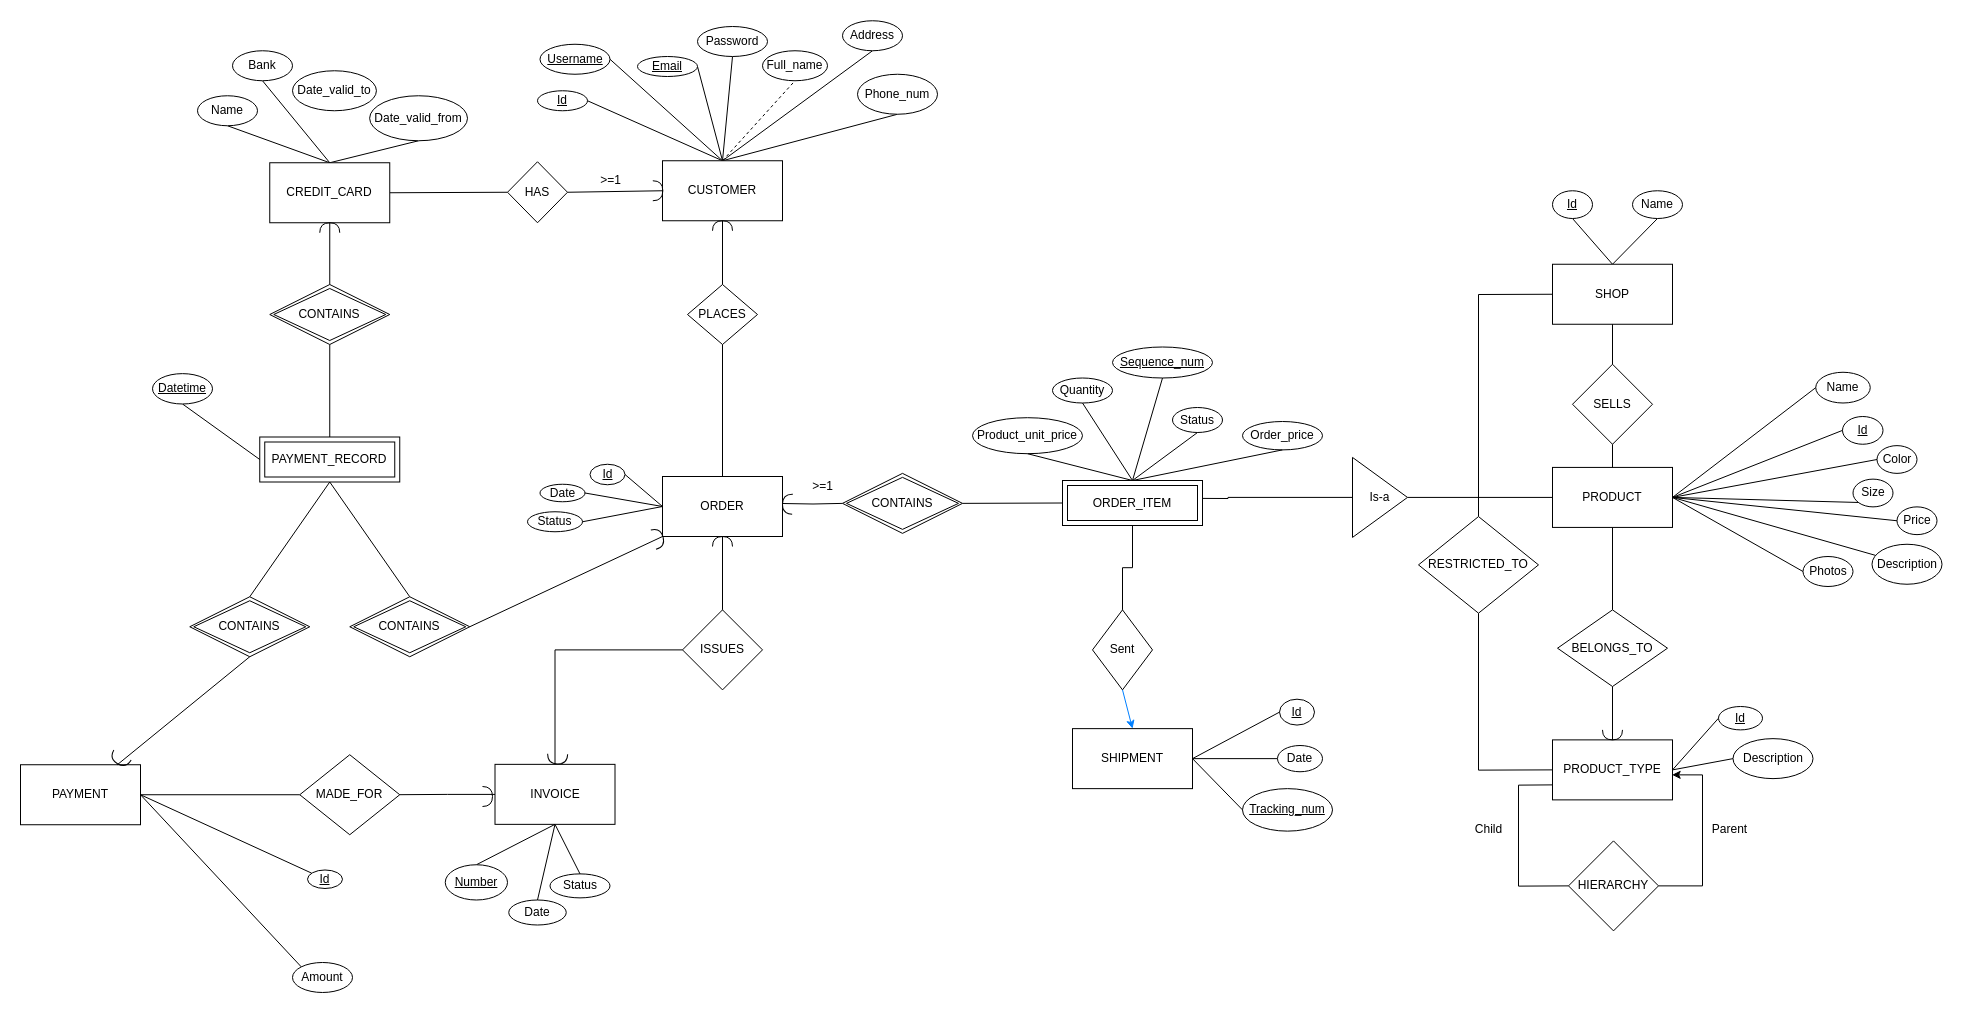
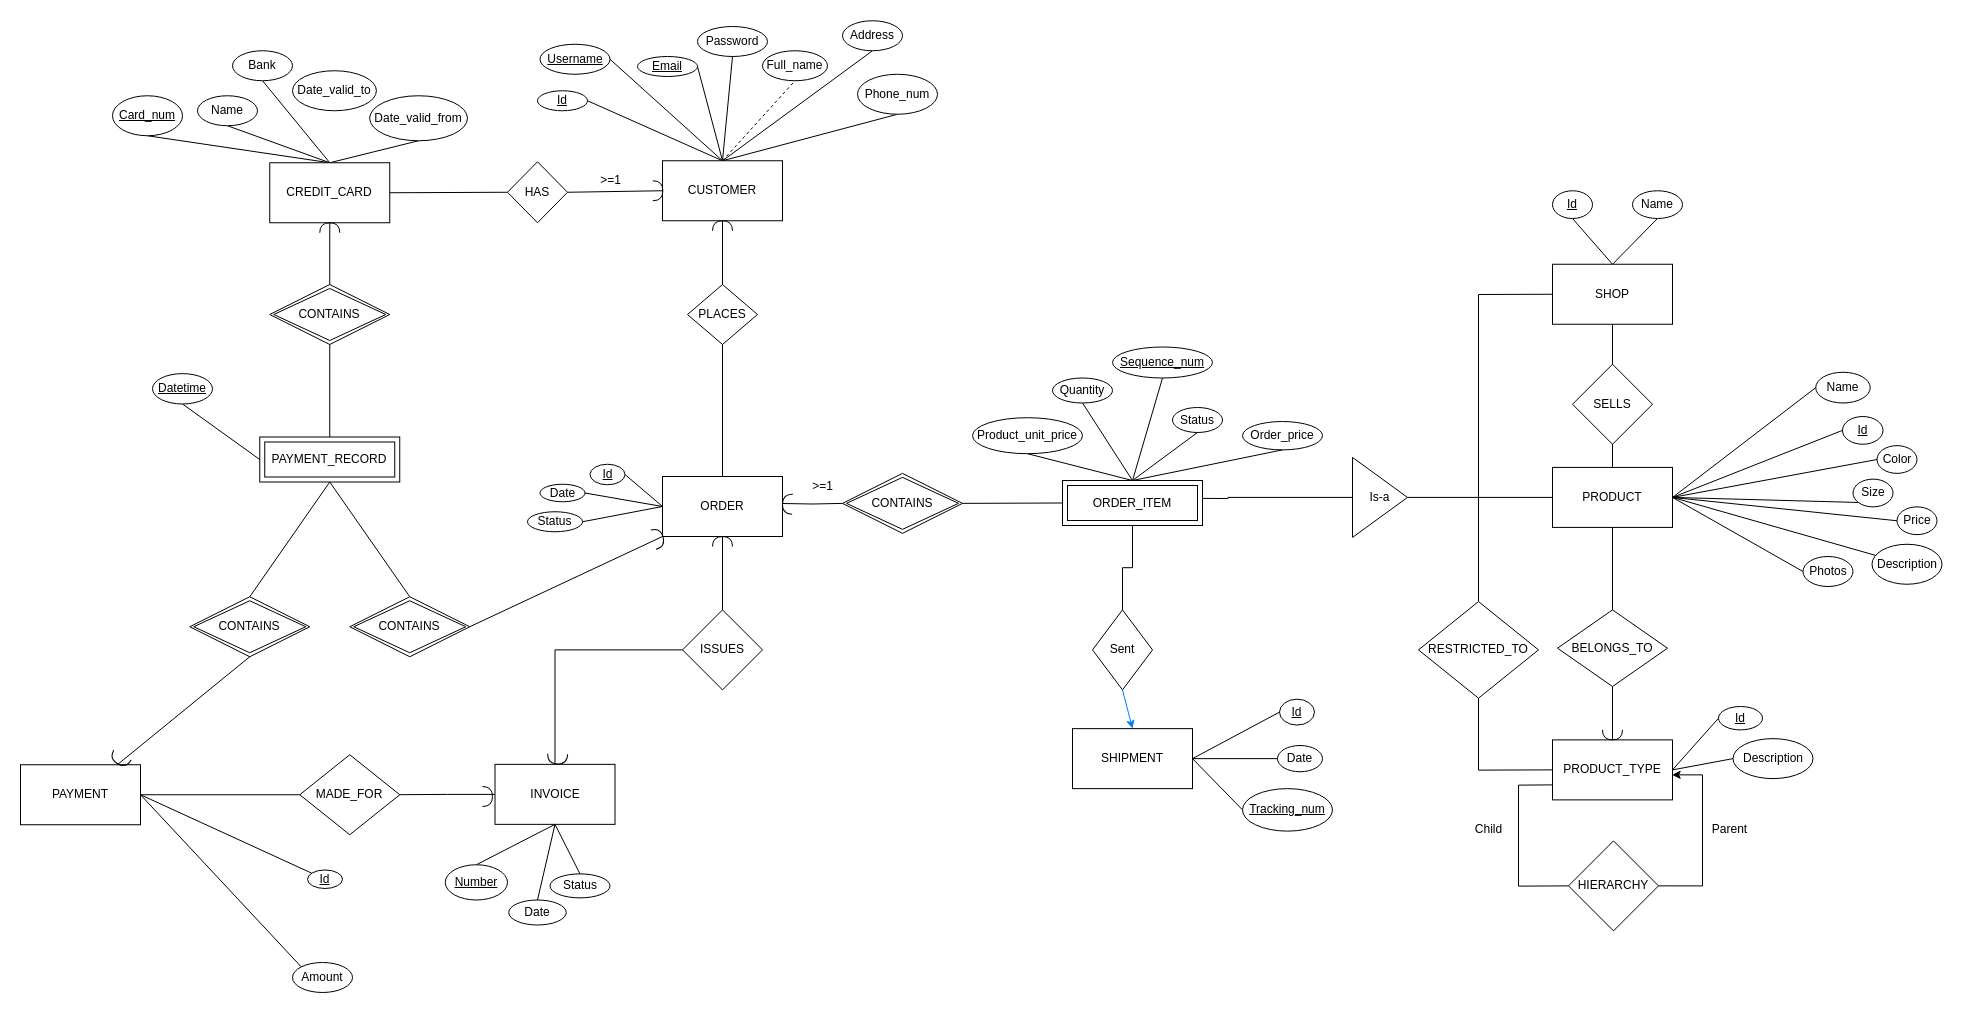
node "Card_num": added
edge "Card_num" -- "CREDIT_CARD": added
node "RESTRICTED_TO": moved (1479, 565) -> (1479, 650)
